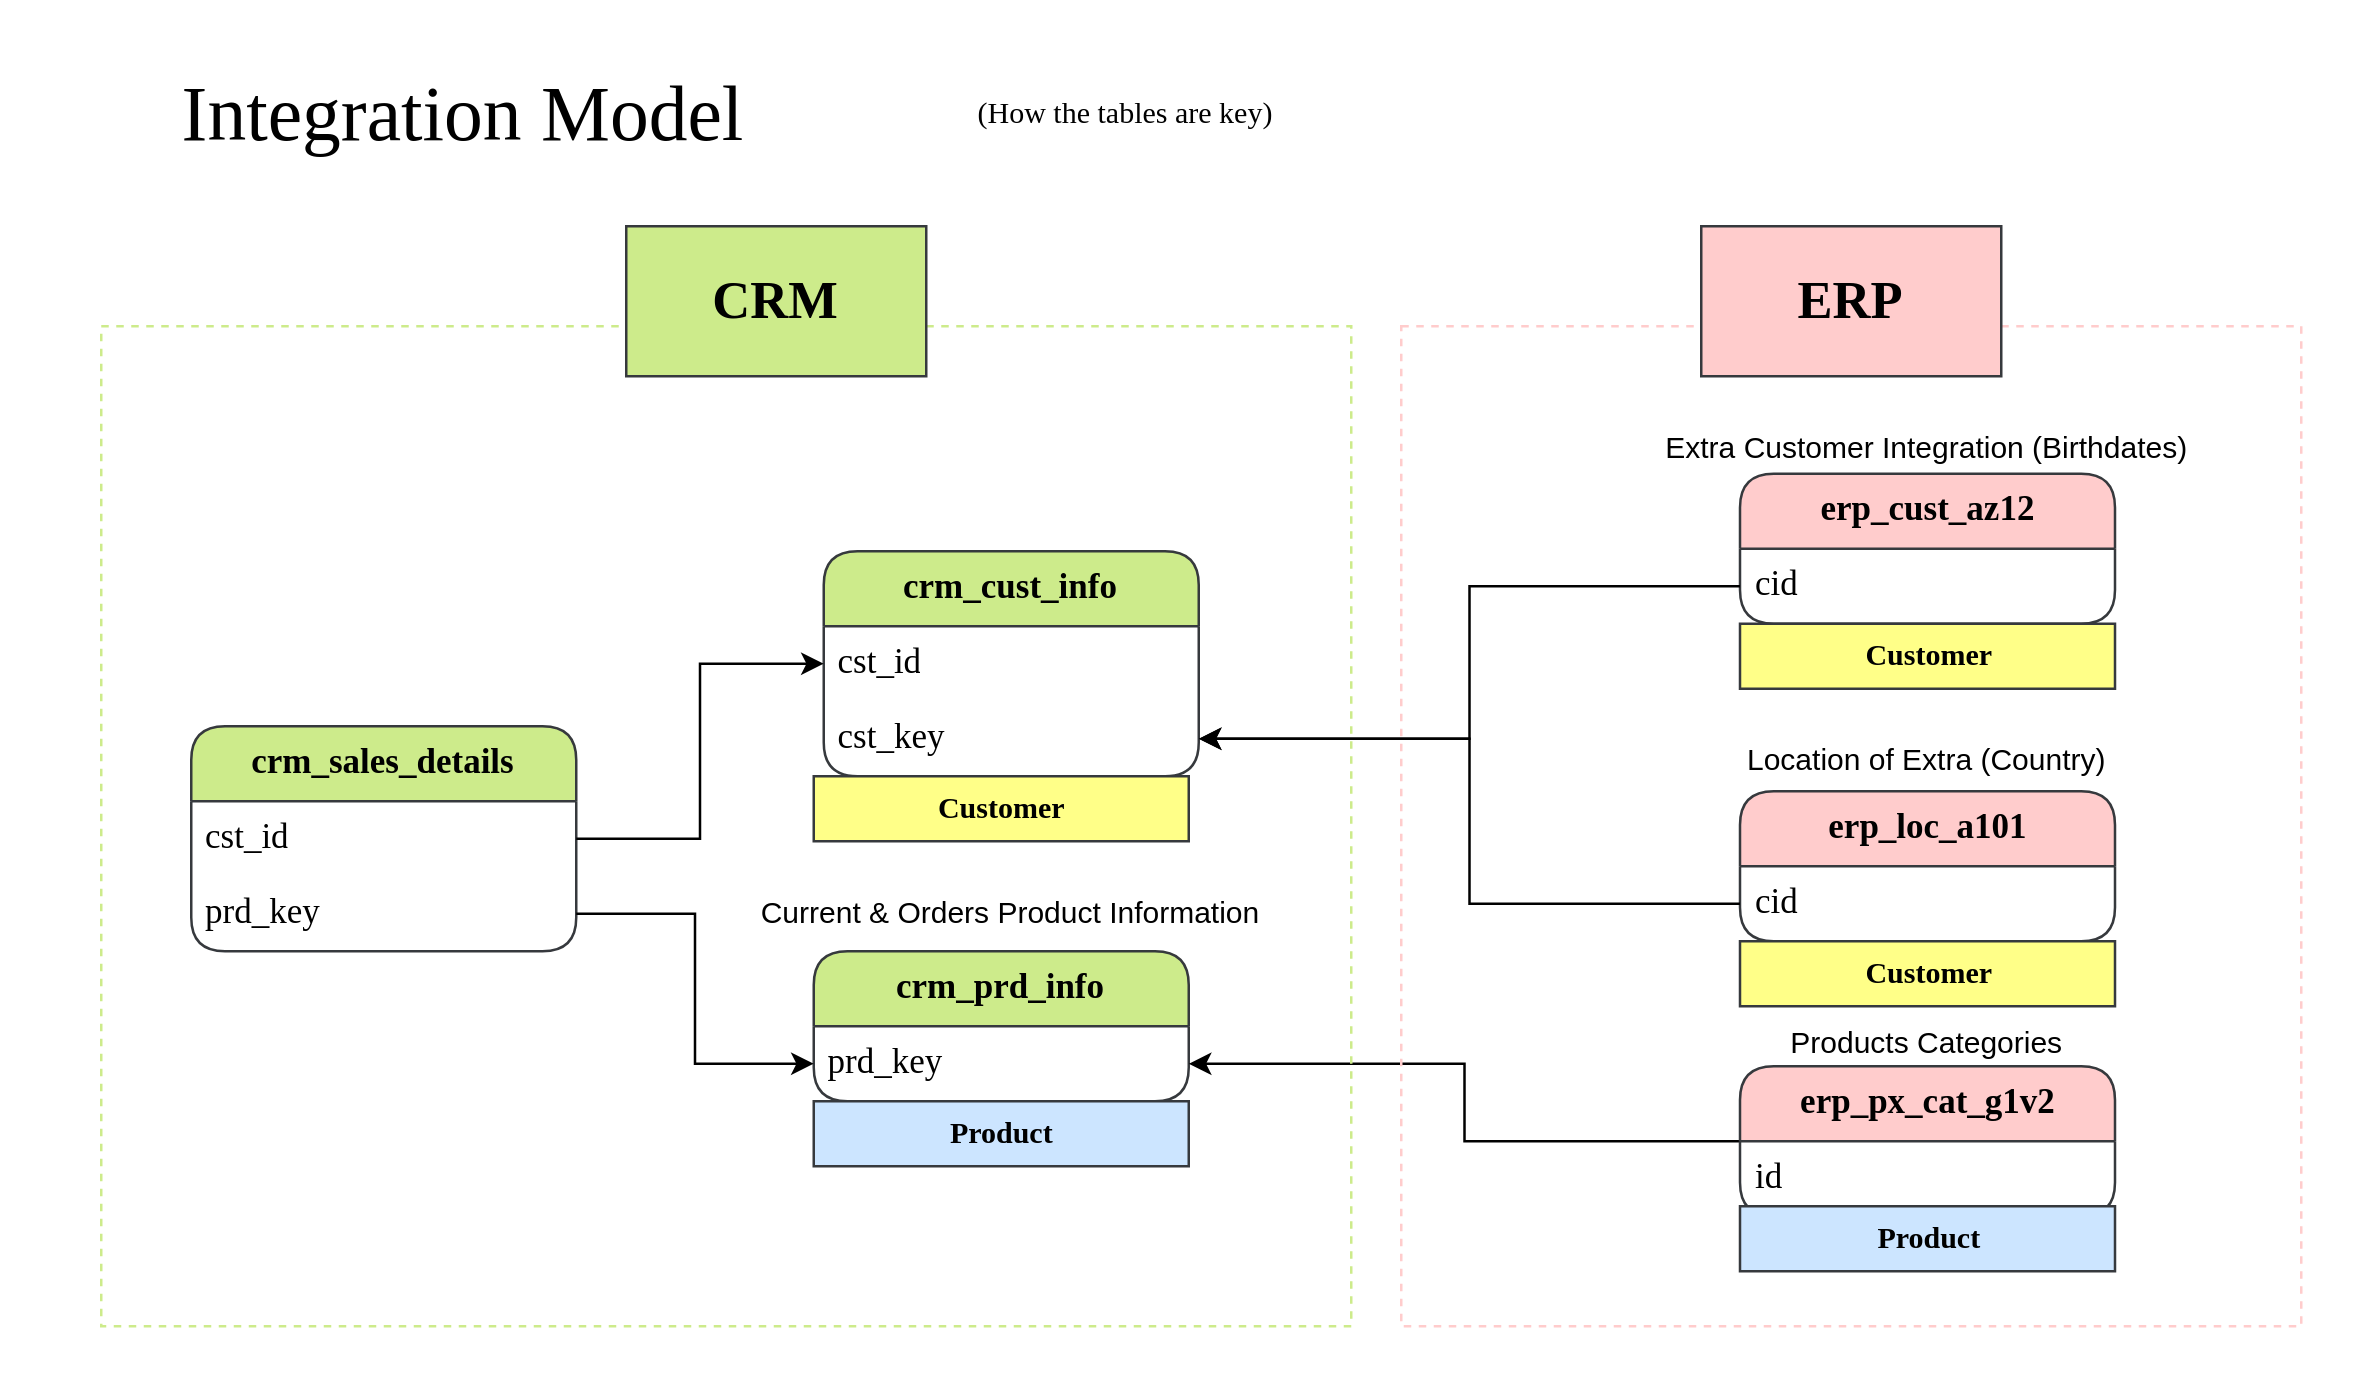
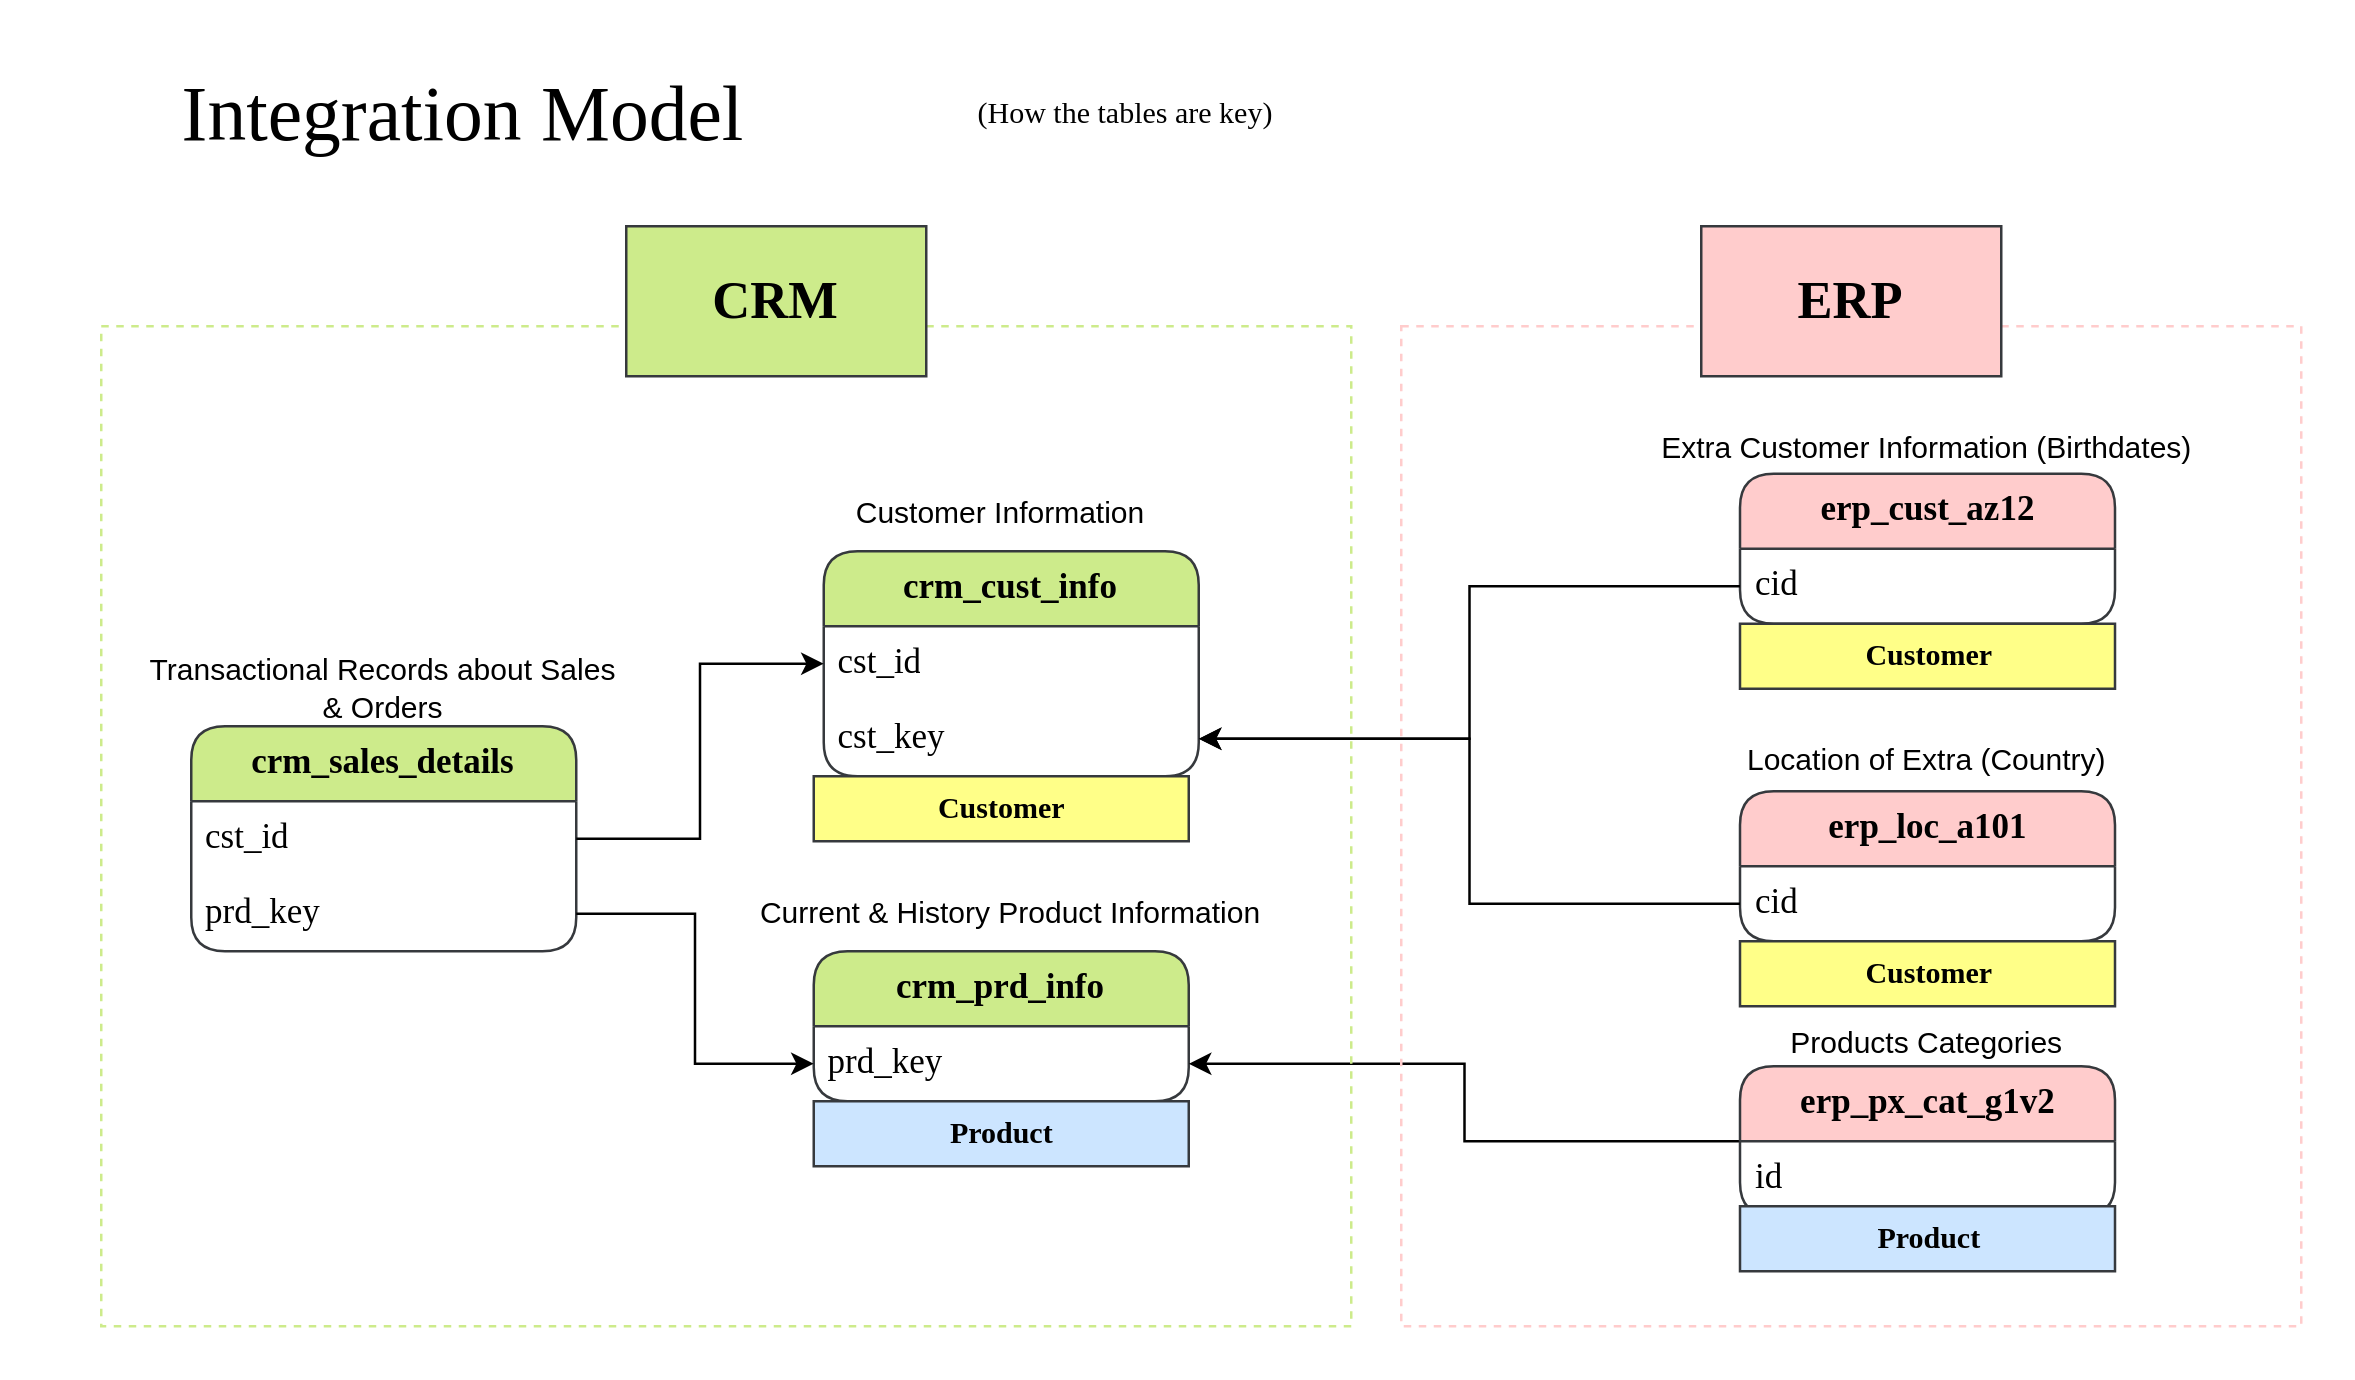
node "Extra Customer Integration (Birthdates)": label "Extra Customer Integration (Birthdates)" -> "Extra Customer Information (Birthdates)"
node "Customer Information": added
node "Transactional Records about Sales & Orders": added
node "Current & Orders Product Information": label "Current & Orders Product Information" -> "Current & History Product Information"
